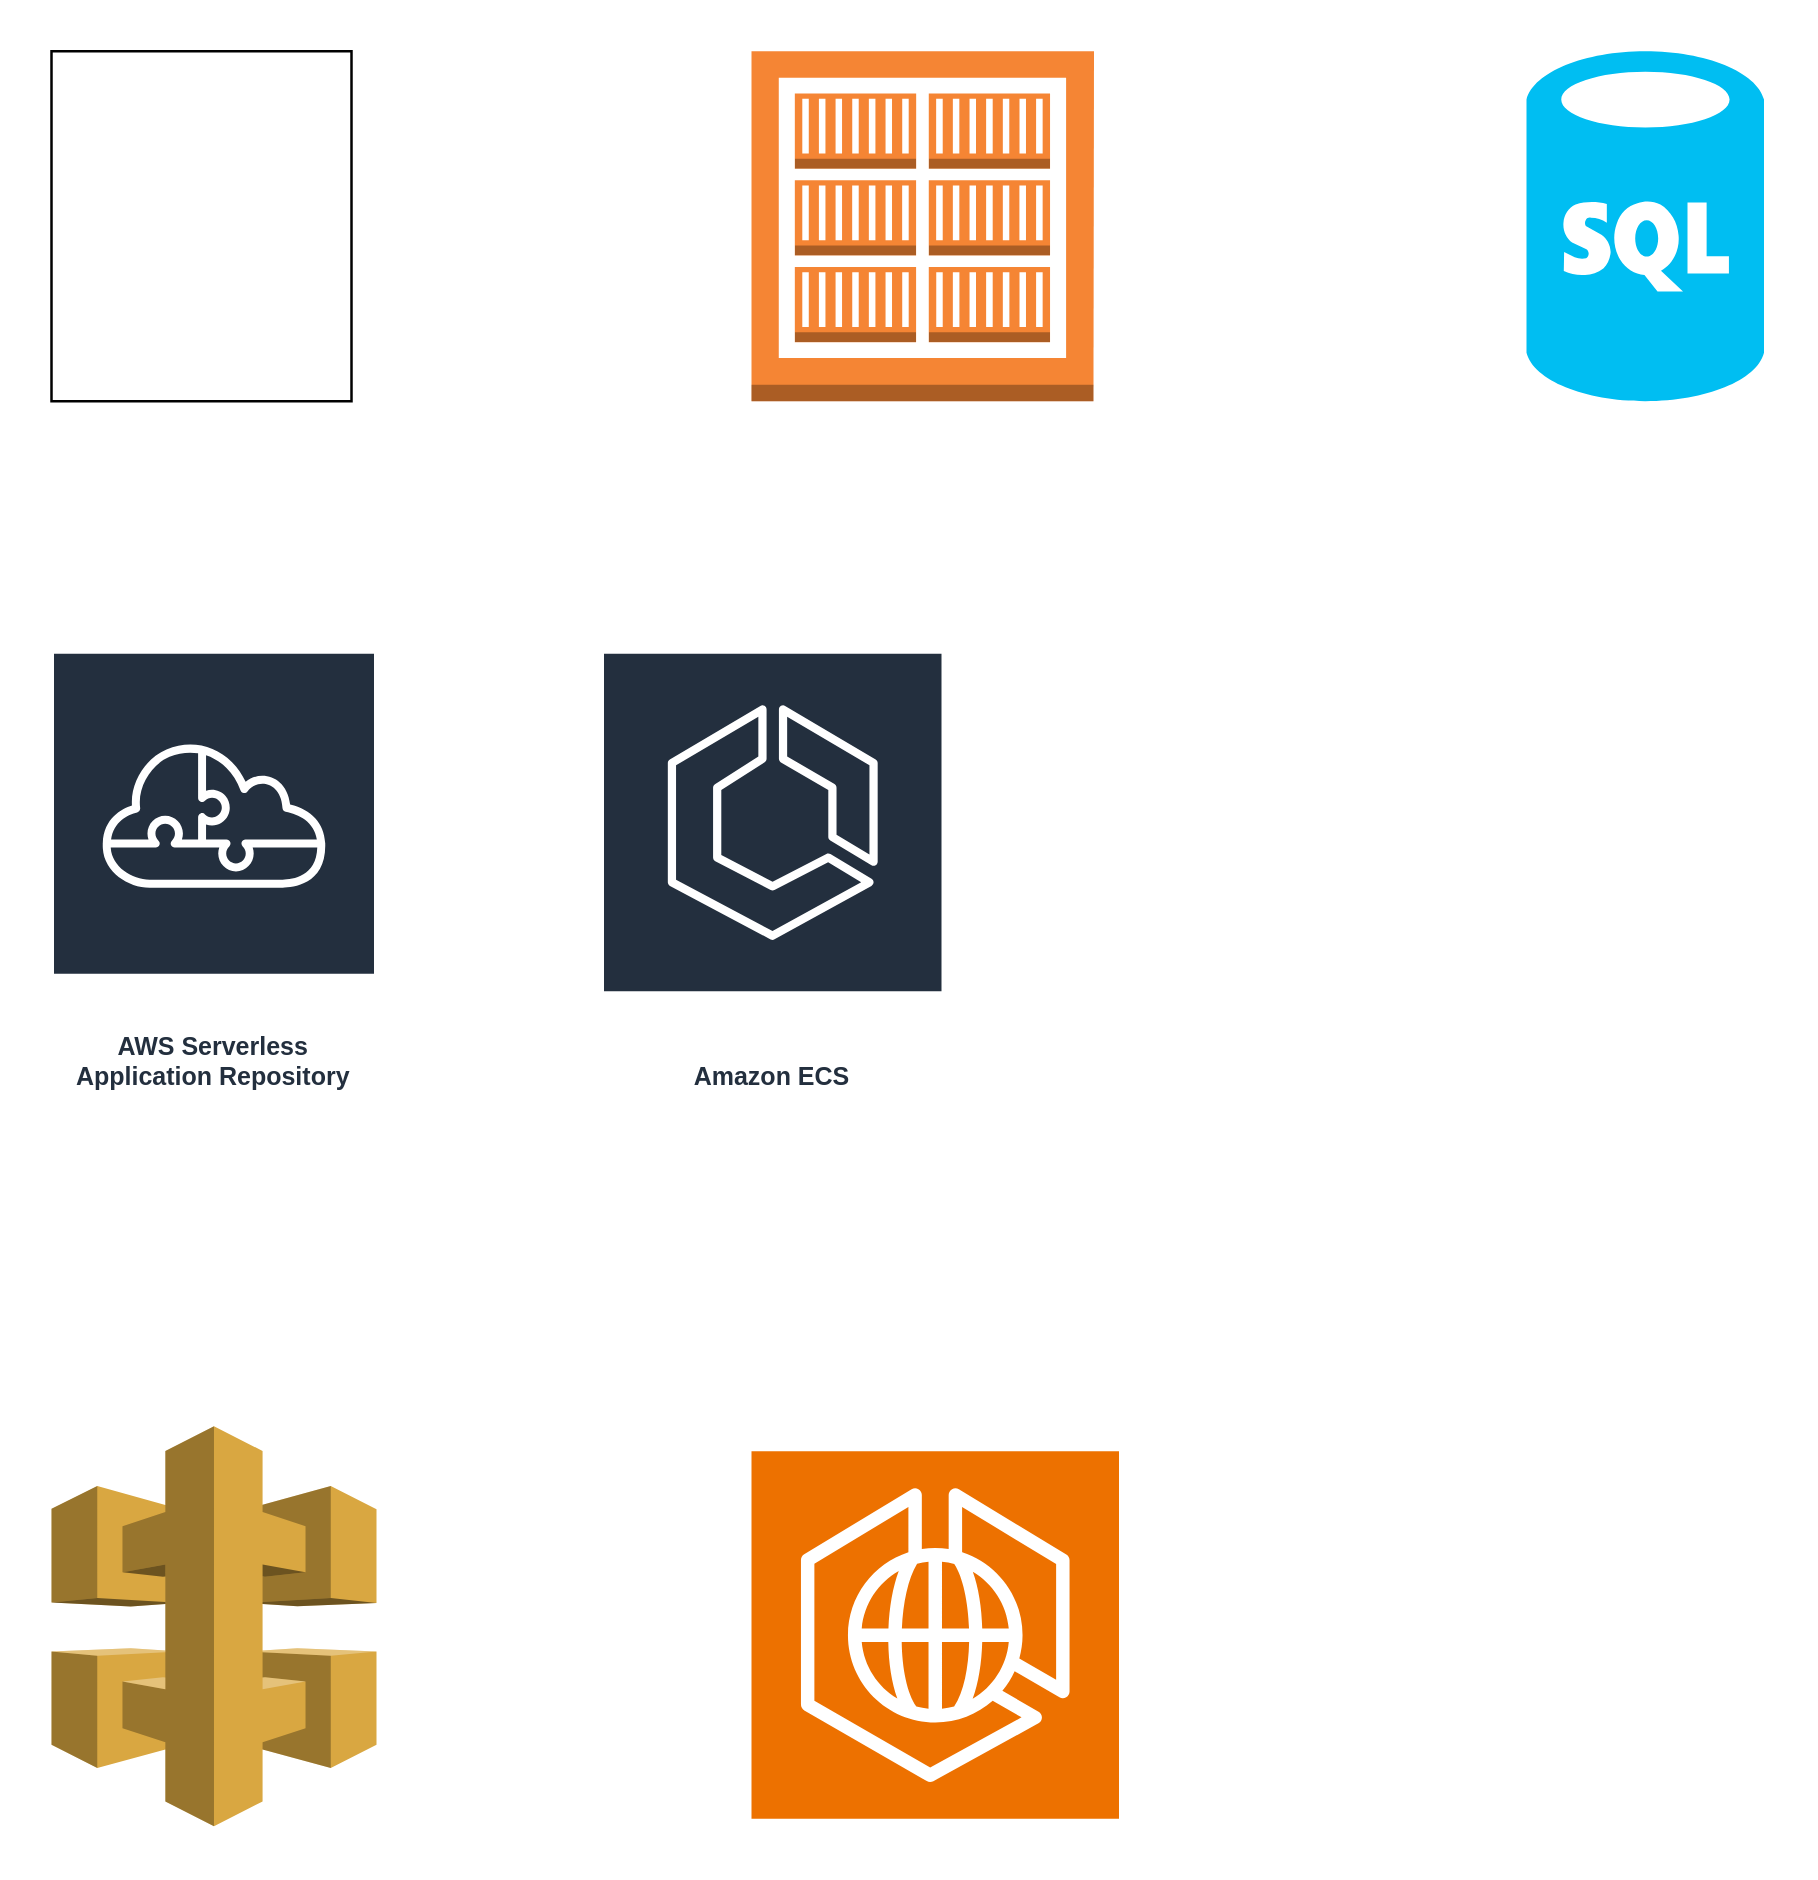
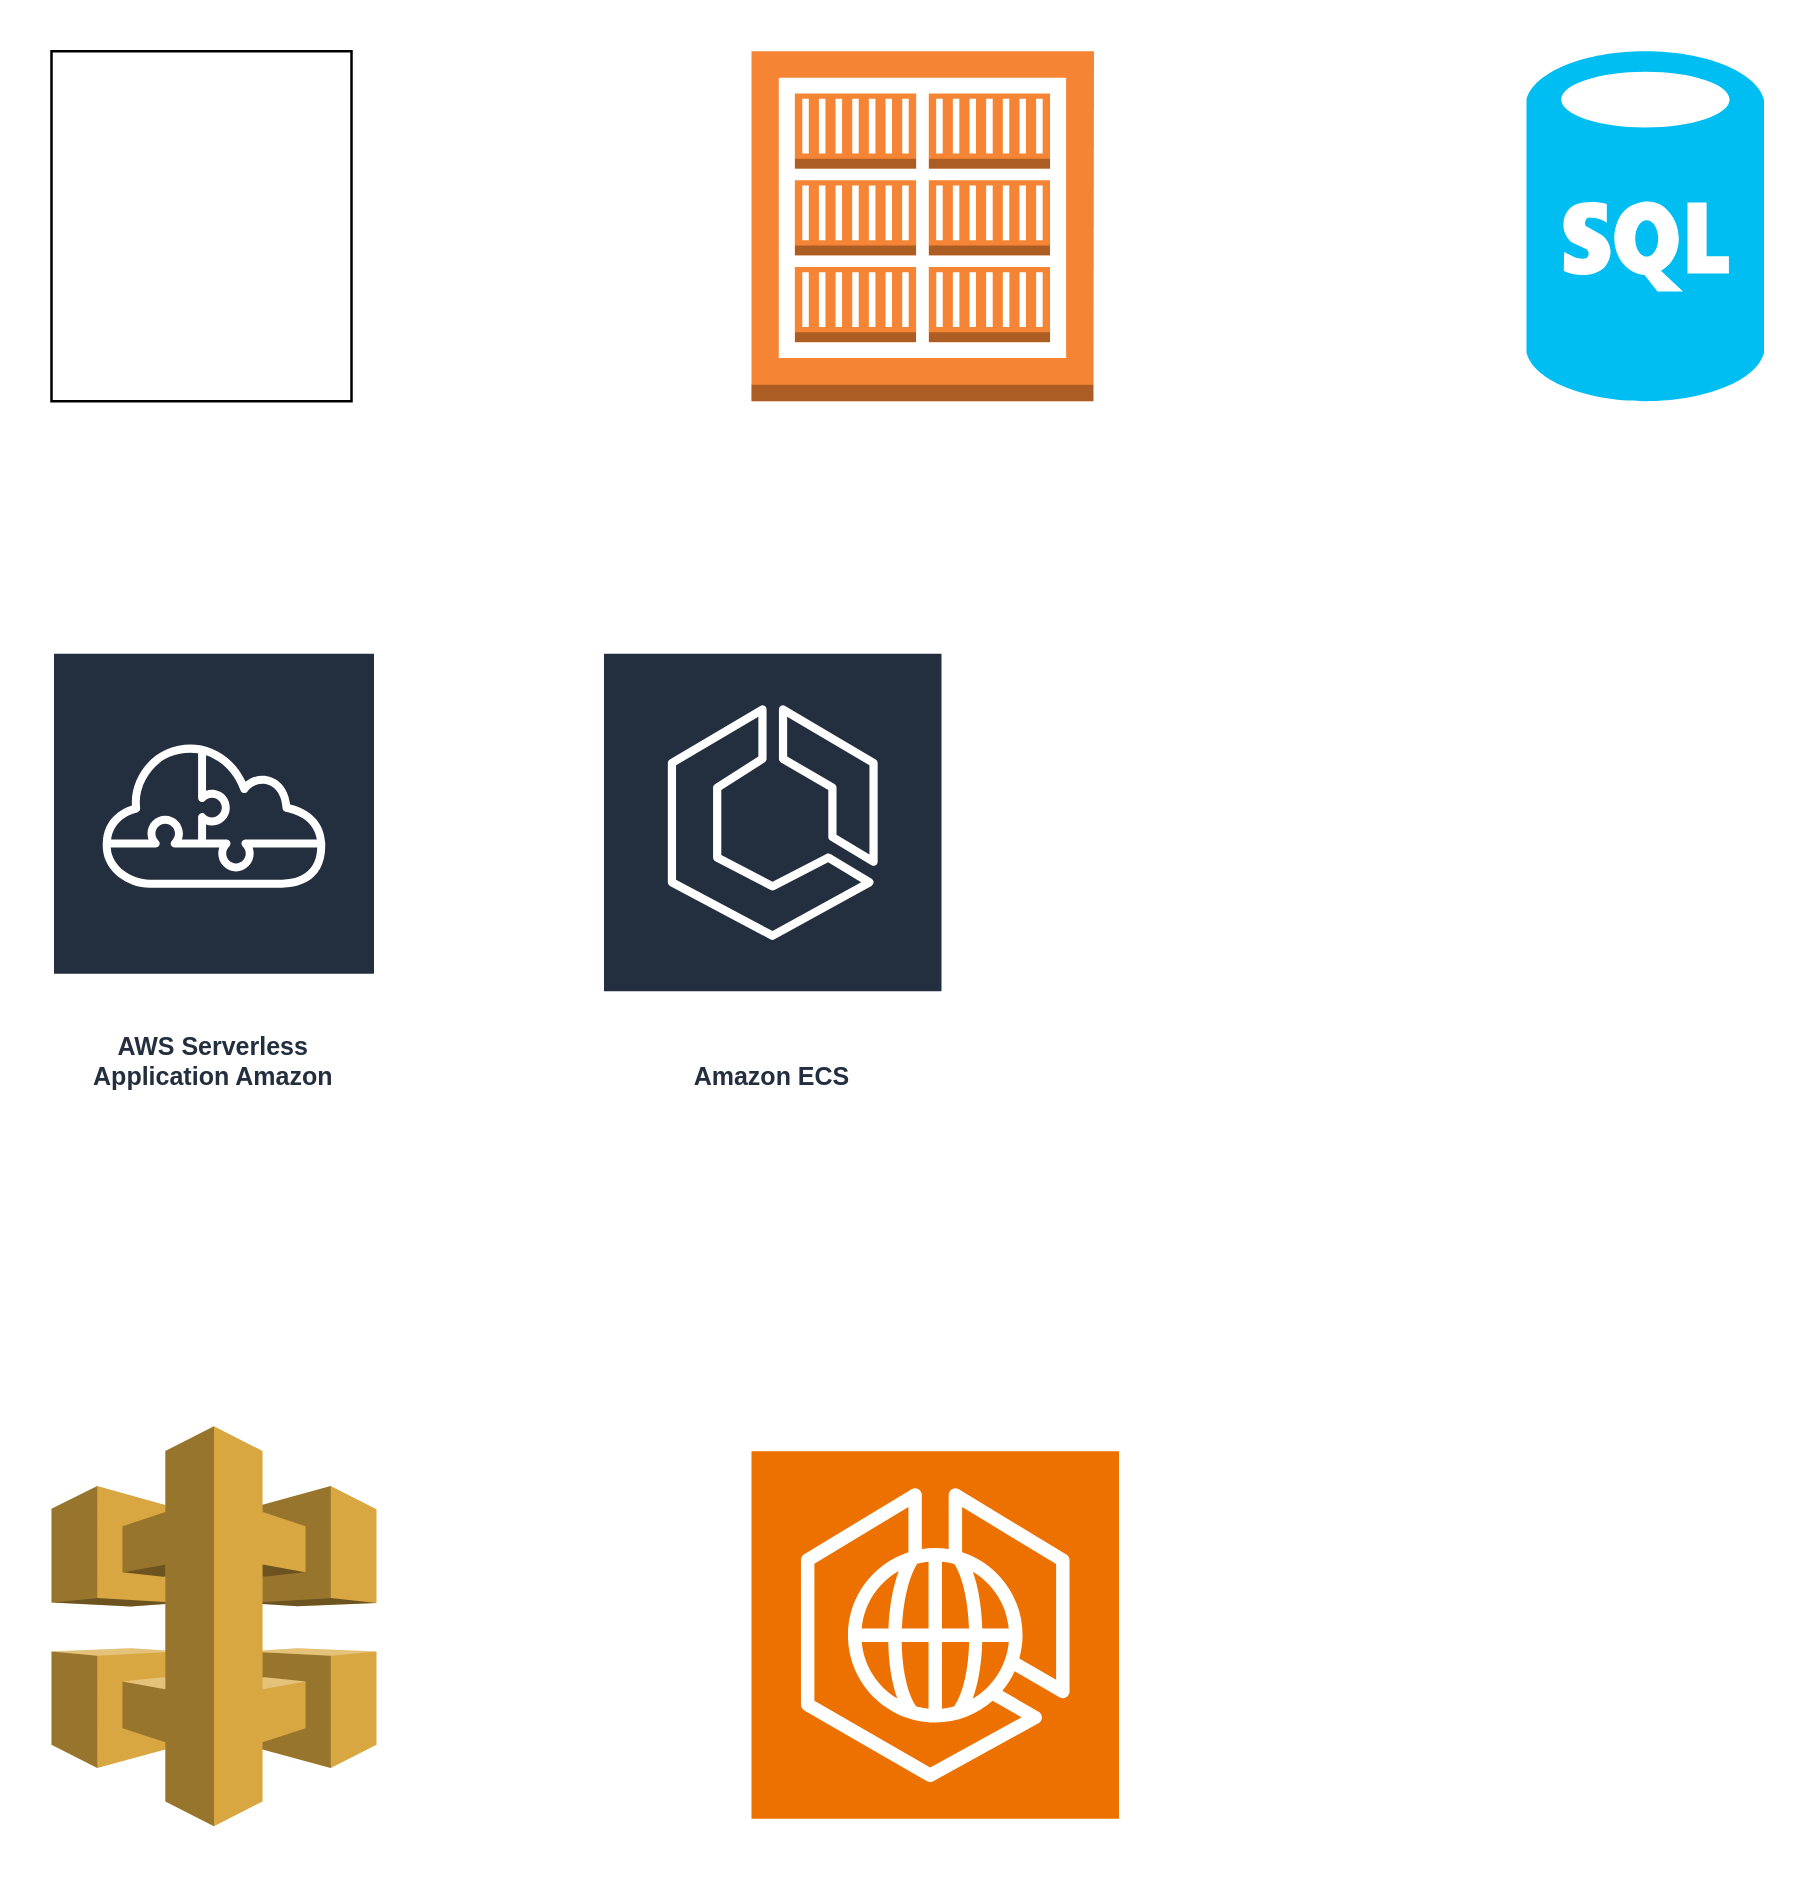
node "AWS Serverless Application Repository": label "AWS Serverless Application Repository" -> "AWS Serverless Application Amazon"
